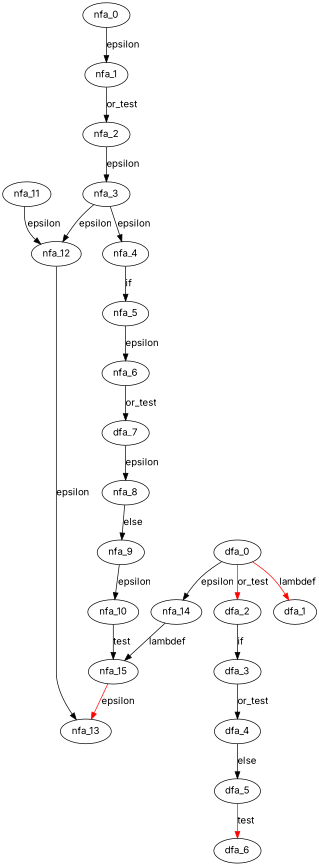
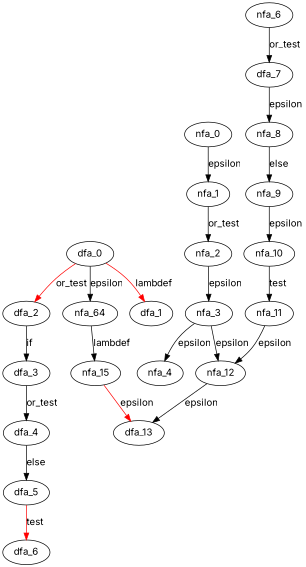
node "nfa_5": removed
node "nfa_14": label "nfa_14" -> "nfa_64"
edge "nfa_10" -> "nfa_15": now "nfa_10" -> "nfa_11"
node "nfa_13": label "nfa_13" -> "dfa_13"
